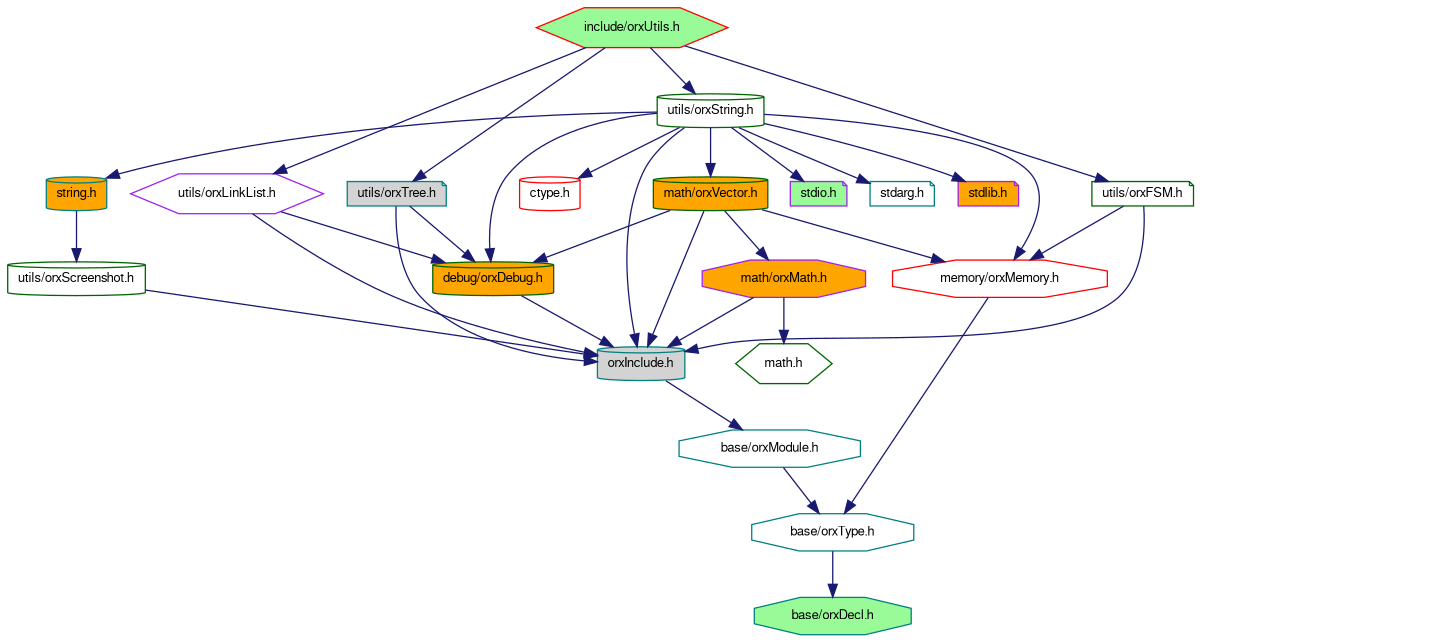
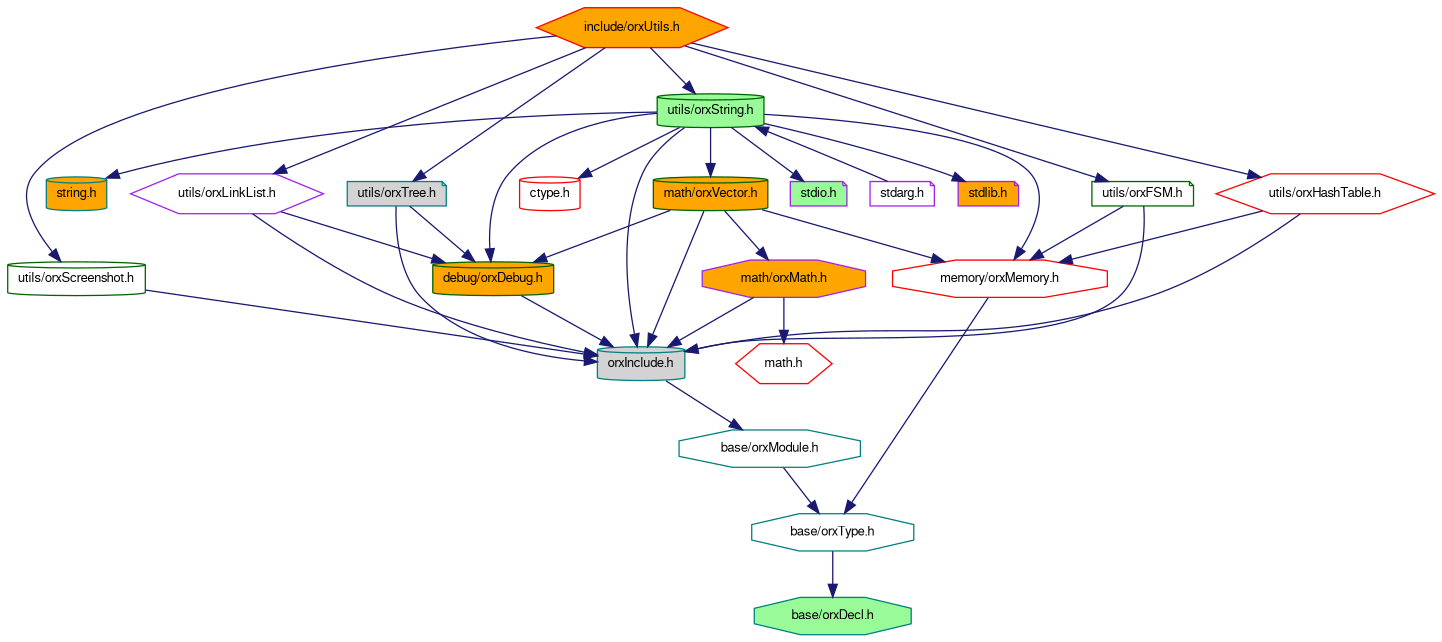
node "include/orxUtils.h": fillcolor palegreen -> orange
node "utils/orxString.h": fillcolor white -> palegreen
edge "utils/orxString.h" -> "stdarg.h": reversed
node "stdarg.h": color teal -> purple
node "utils/orxHashTable.h": added
edge "string.h" -> "utils/orxScreenshot.h": now "include/orxUtils.h" -> "utils/orxScreenshot.h"
node "math.h": color darkgreen -> red
